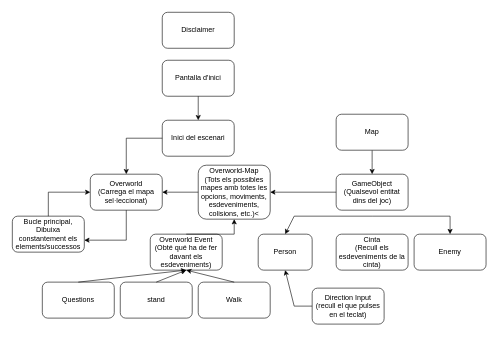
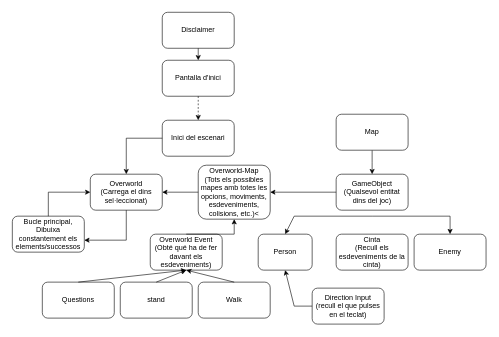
edge "Disclaimer" -> "Pantalla d'inici": added
edge "Pantalla d'inici" -> "Inici del escenari": style solid -> dashed
node "Overworld (Carrega el mapa sel·leccionat)": label "Overworld (Carrega el mapa sel·leccionat)" -> "Overworld (Carrega el dins sel·leccionat)"
